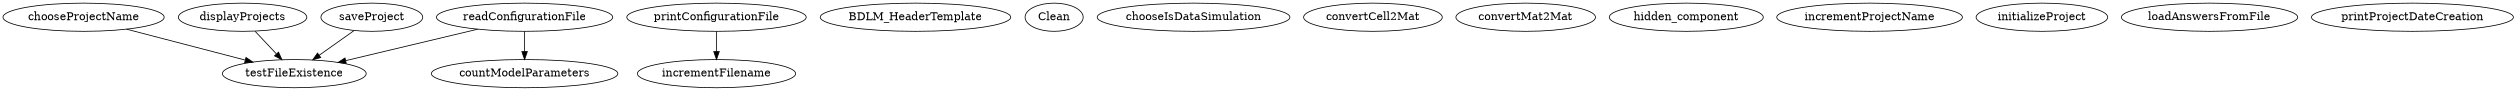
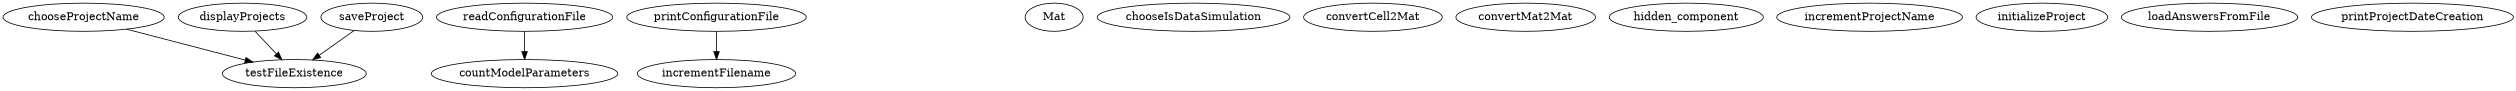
node "BDLM_HeaderTemplate": removed
node "Clean": label "Clean" -> "Mat"
edge "readConfigurationFile" -> "testFileExistence": removed
